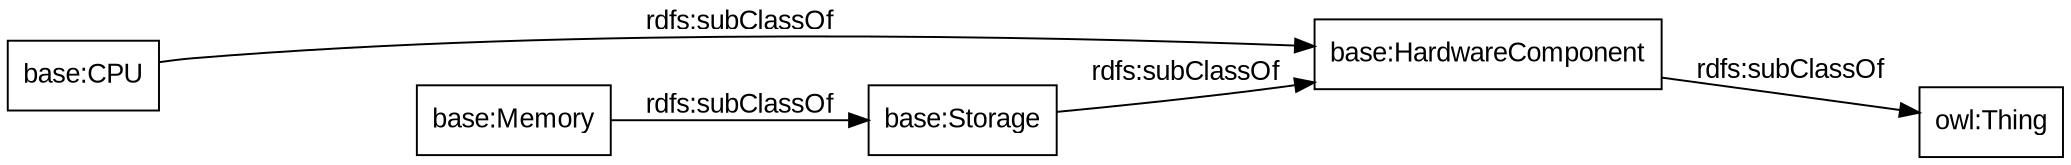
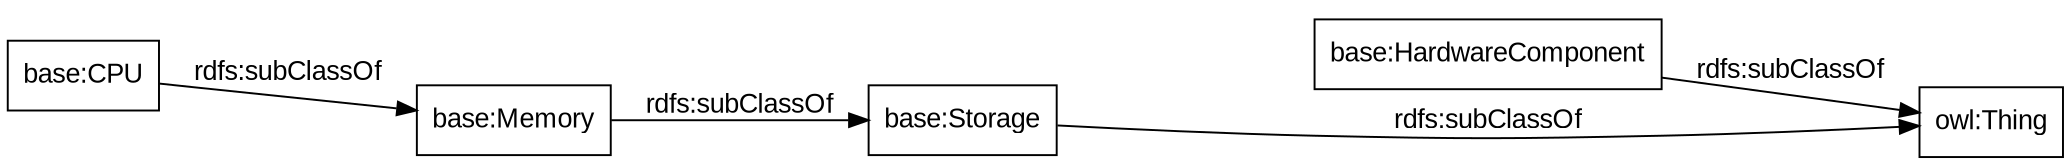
edge "base:CPU" -> "base:HardwareComponent": now "base:CPU" -> "base:Memory"
edge "base:Storage" -> "base:HardwareComponent": now "base:Storage" -> "owl:Thing"
